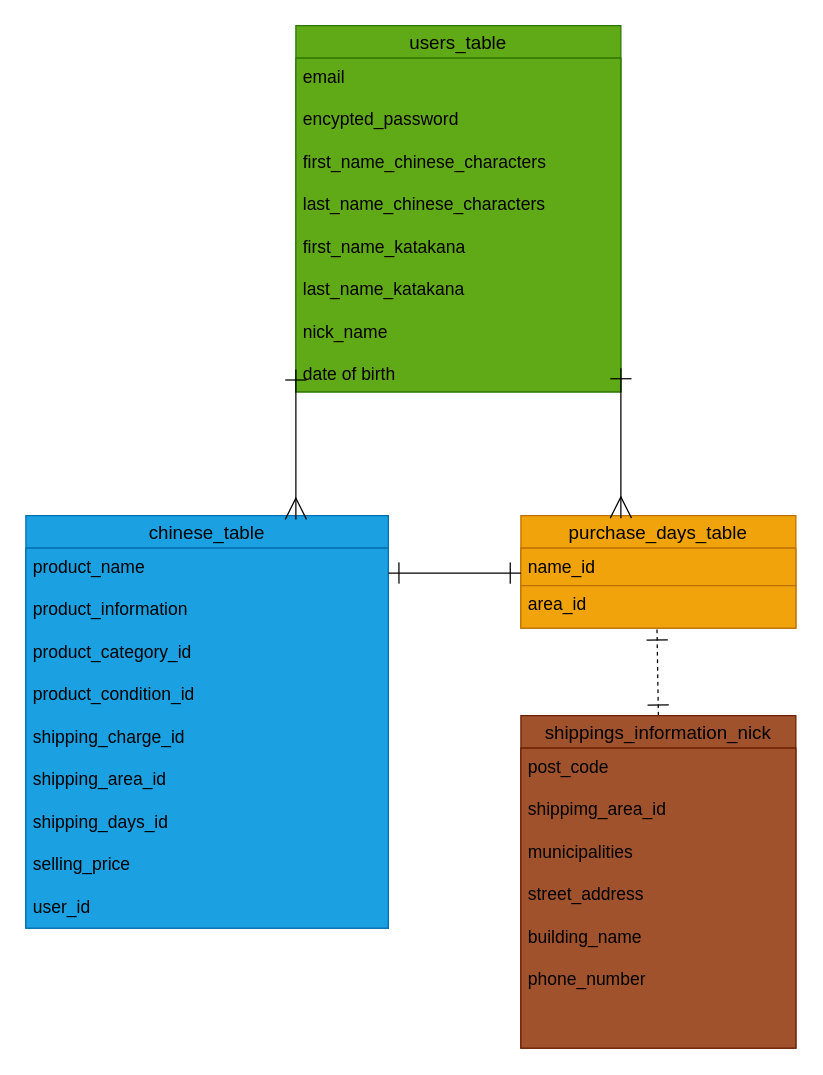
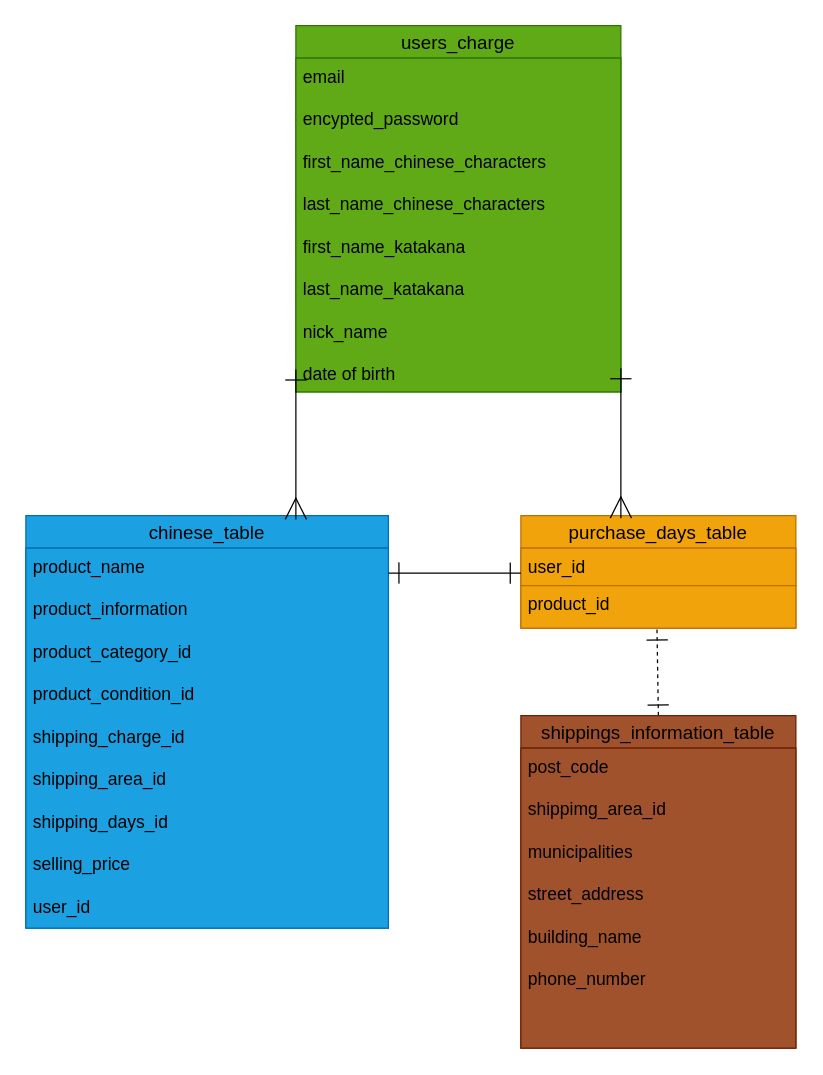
node "users_table": label "users_table" -> "users_charge"
node "name_id": label "name_id" -> "user_id"
node "area_id": label "area_id" -> "product_id"
node "shippings_information_nick": label "shippings_information_nick" -> "shippings_information_table"
